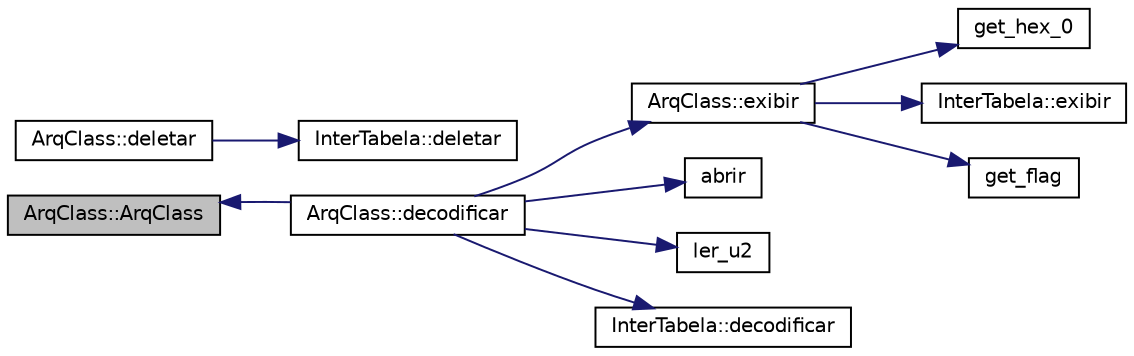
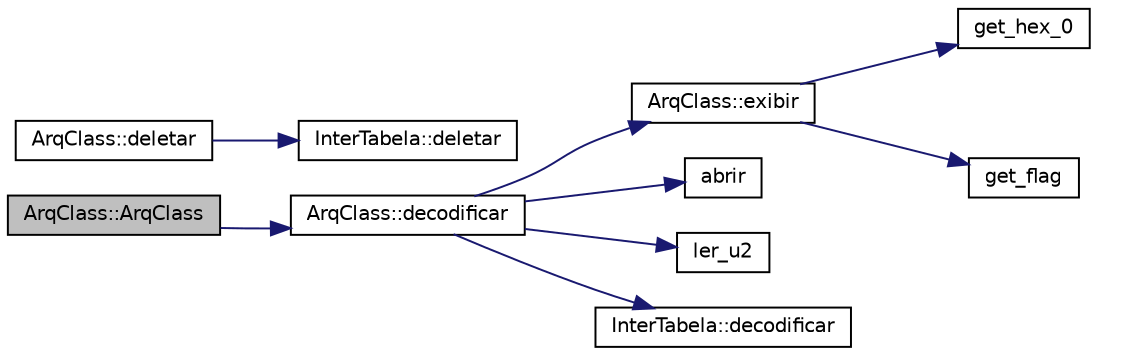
node "InterTabela::exibir": removed
edge "ArqClass::decodificar" -> "ArqClass::ArqClass": reversed
